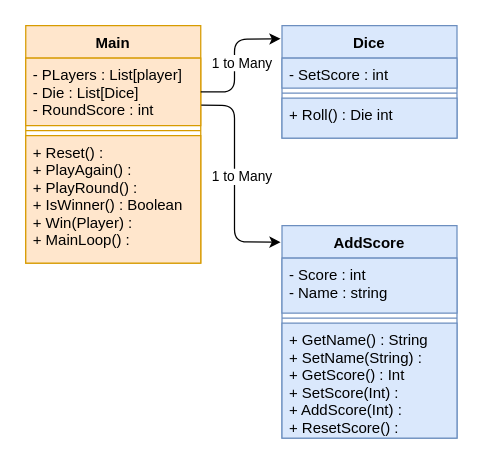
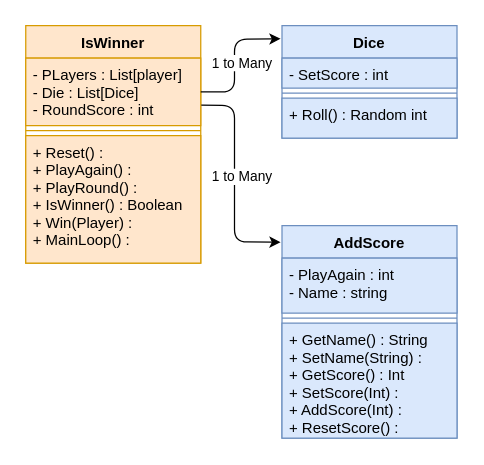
node "Main": label "Main" -> "IsWinner"
node "+ Roll() : Die int": label "+ Roll() : Die int" -> "+ Roll() : Random int"
node "- Score : int - Name : string": label "- Score : int - Name : string" -> "- PlayAgain : int - Name : string"
